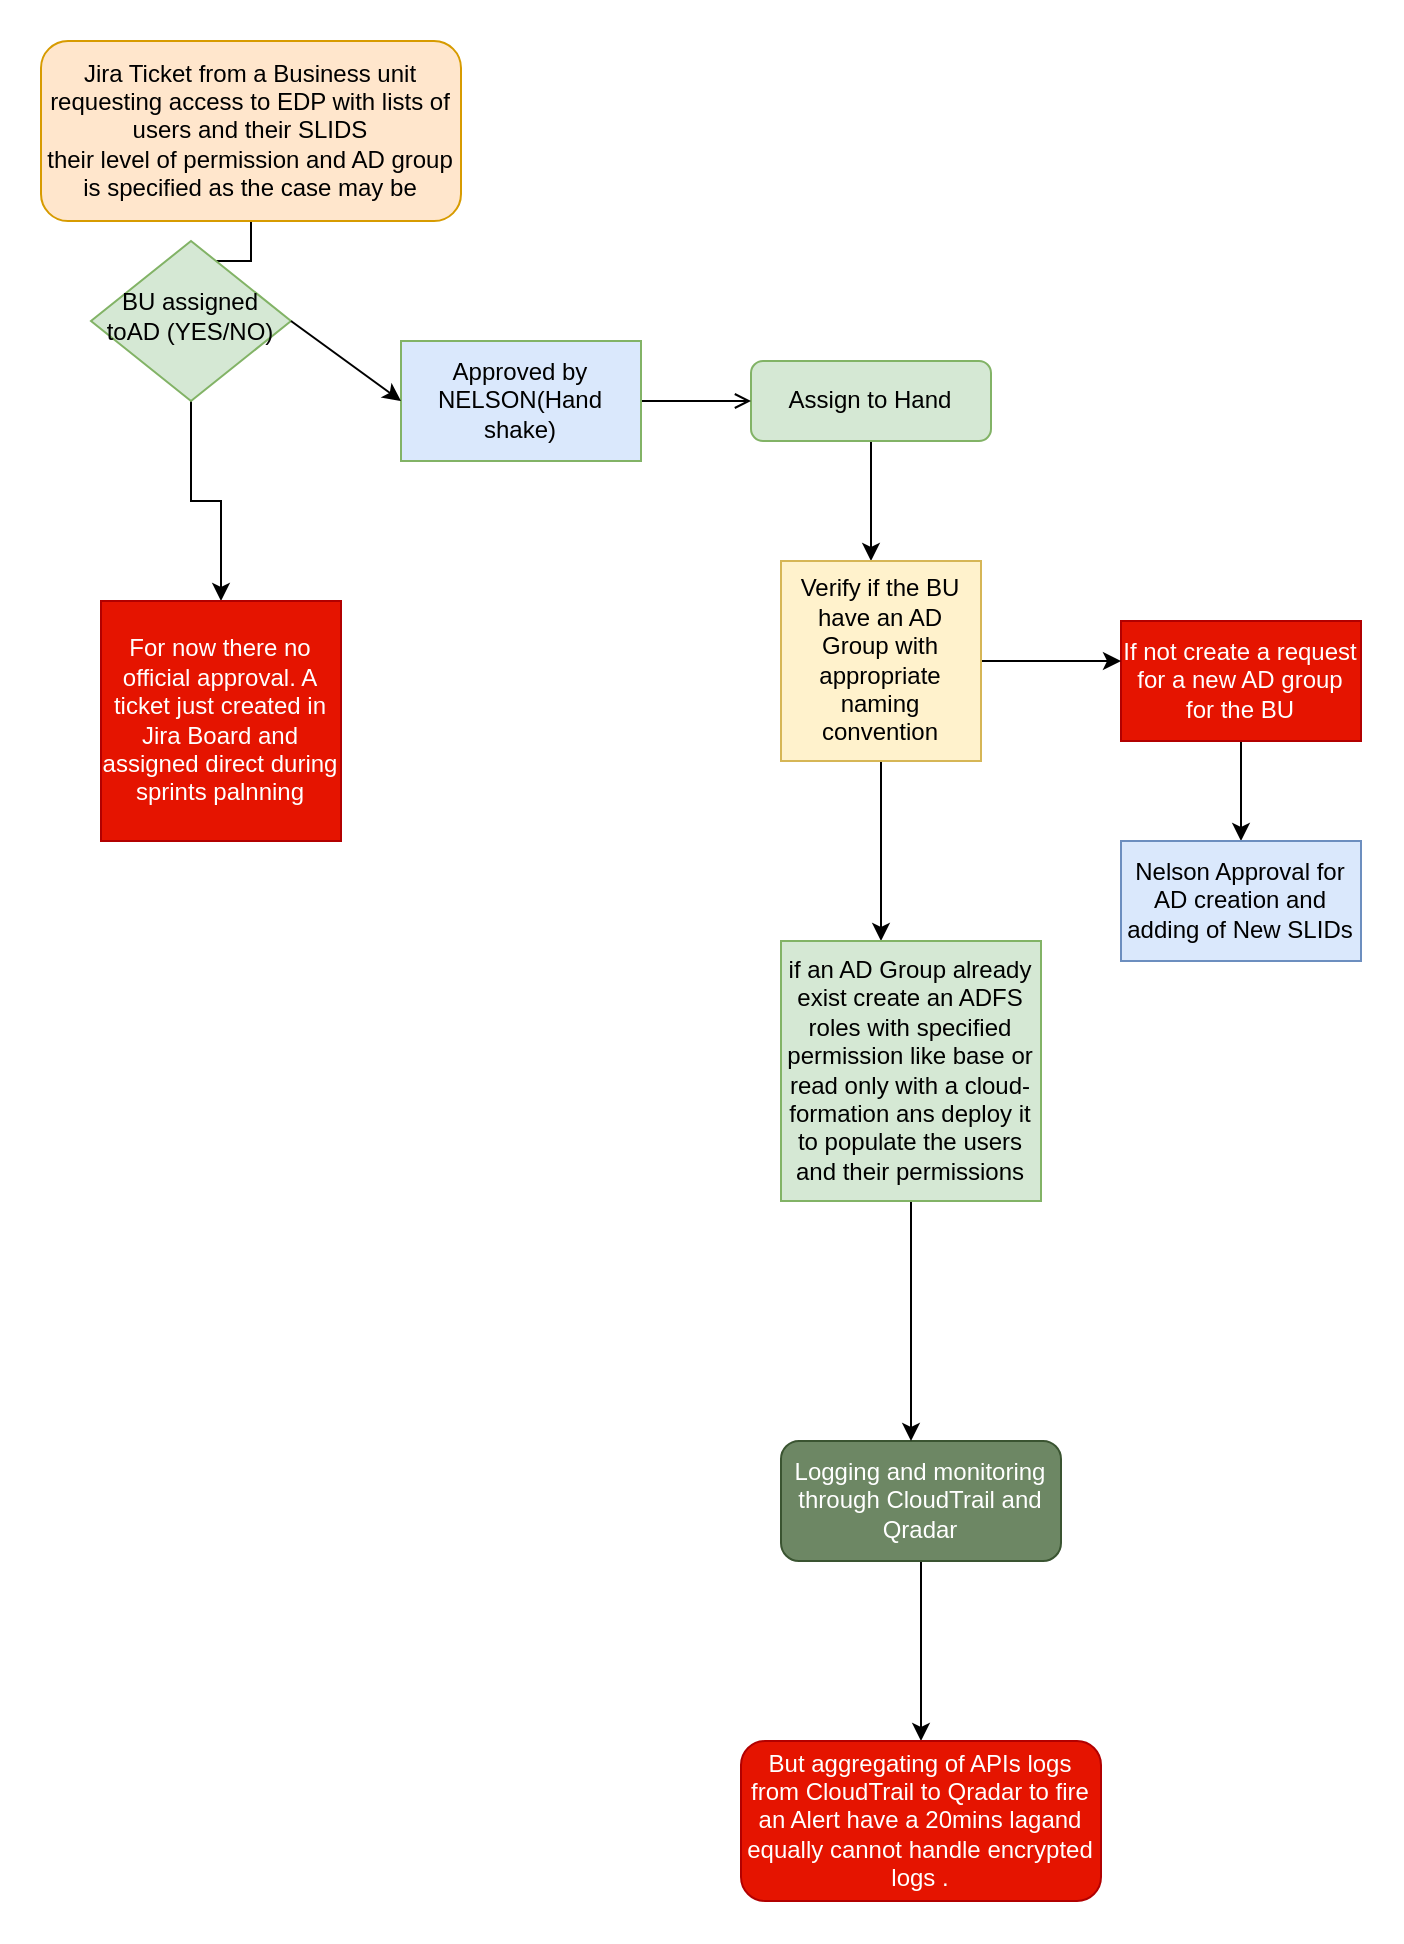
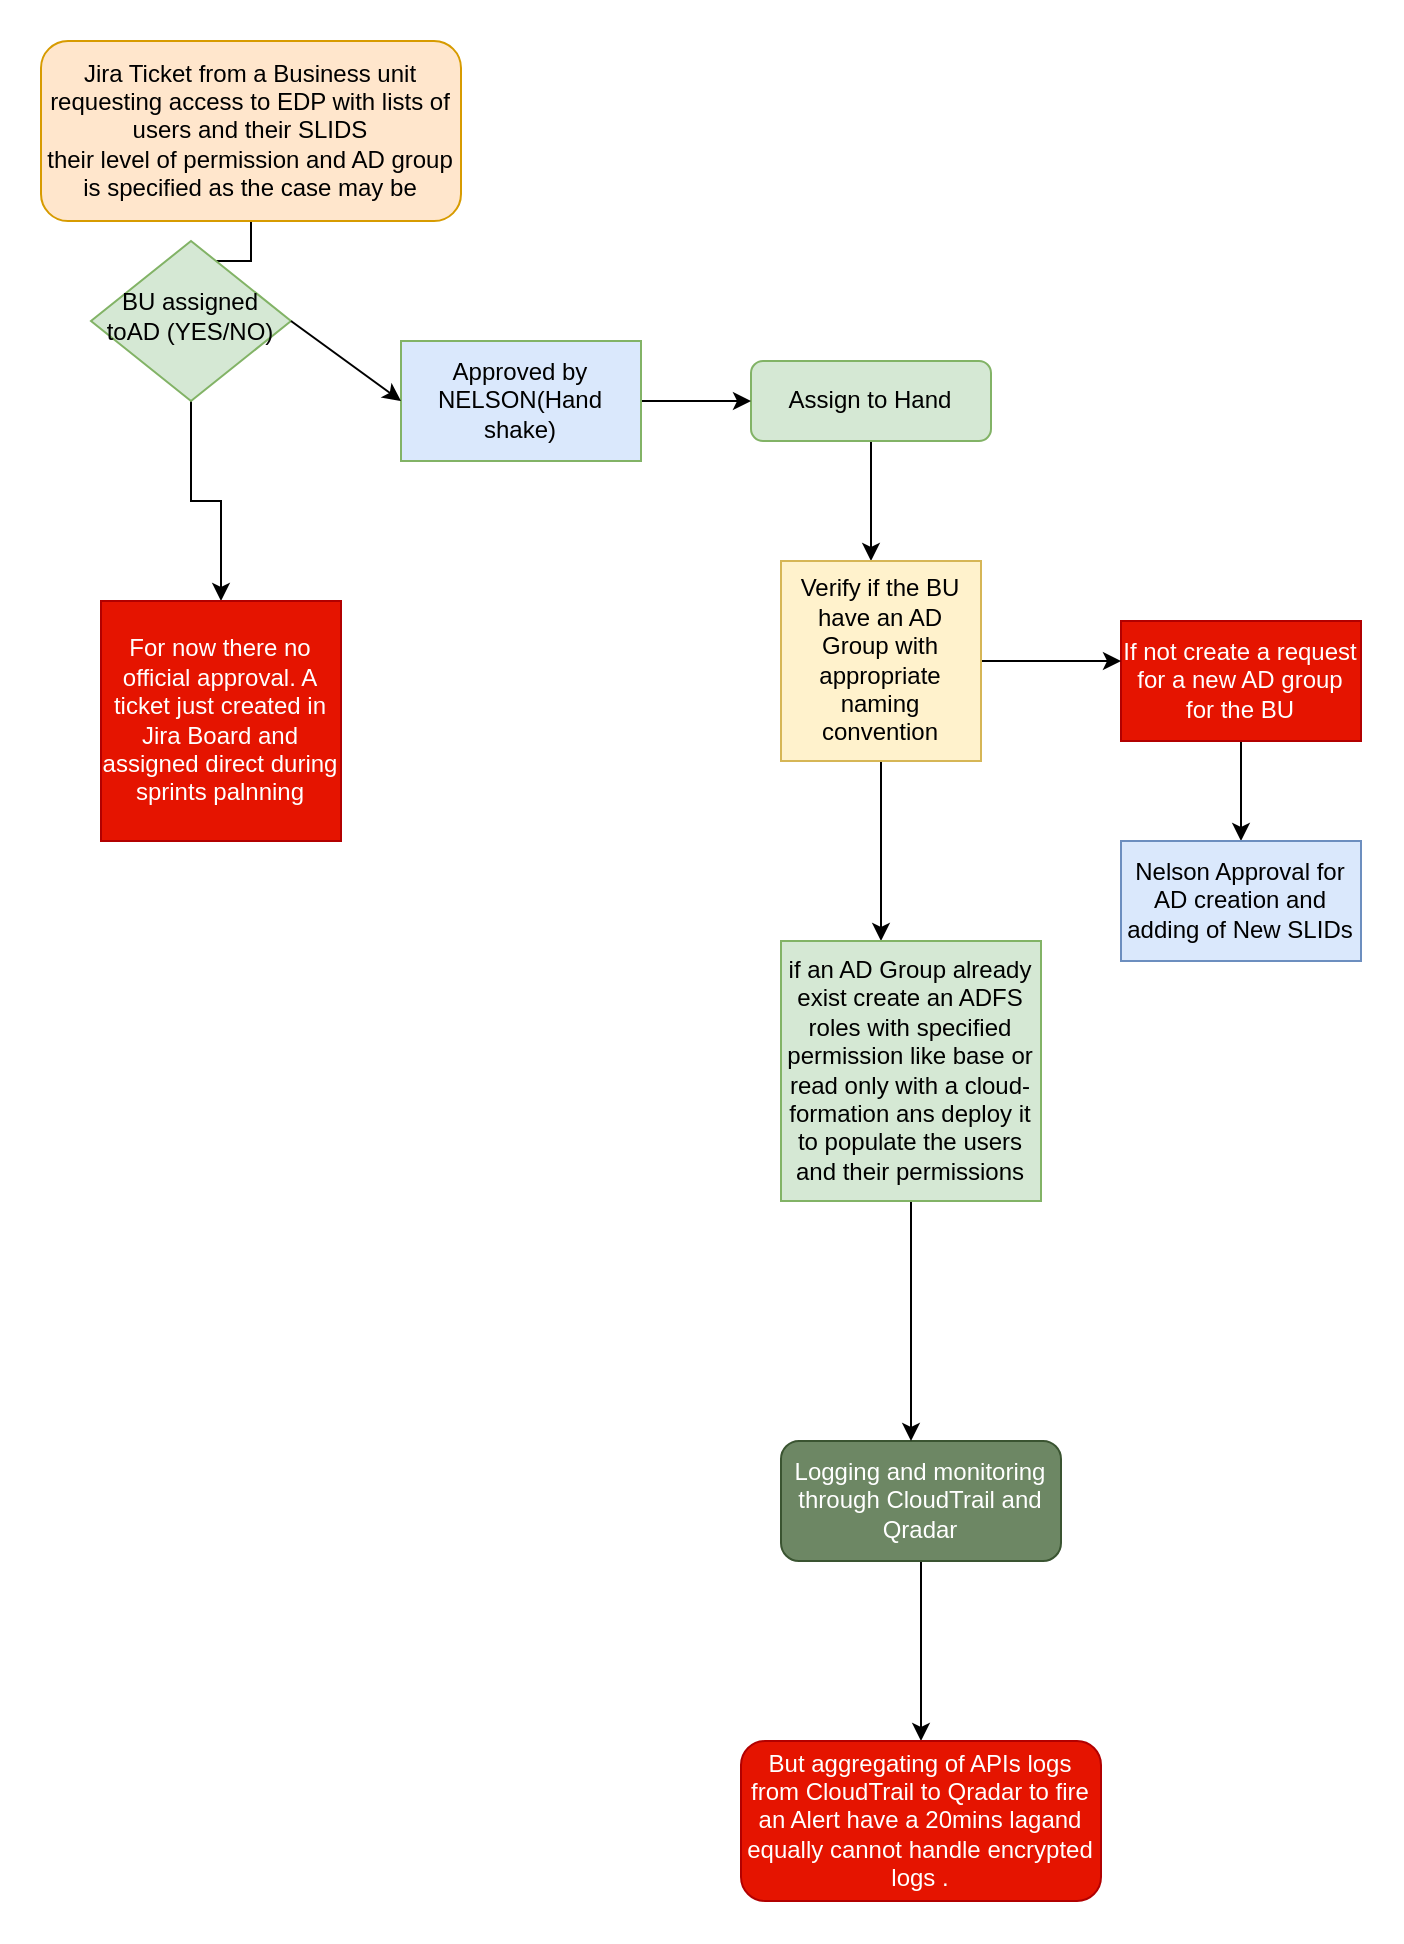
edge "Approved by NELSON(Hand shake)" -> "Assign to Hand": arrowhead open -> classic
